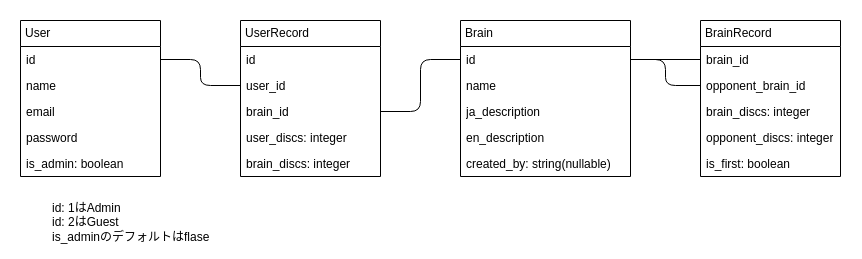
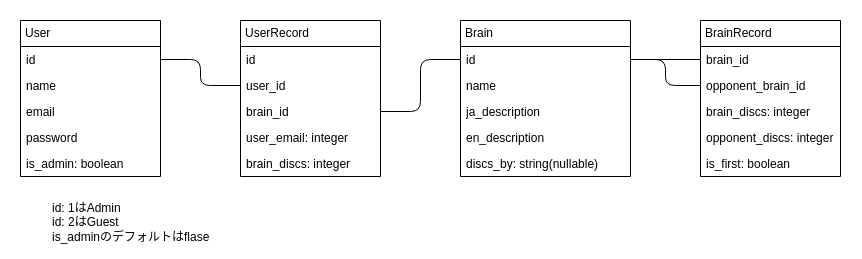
node "user_discs: integer": label "user_discs: integer" -> "user_email: integer"
node "created_by: string(nullable)": label "created_by: string(nullable)" -> "discs_by: string(nullable)"
